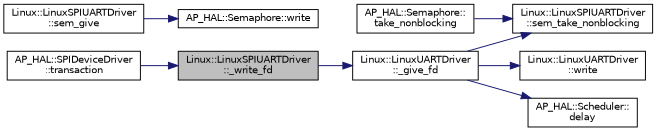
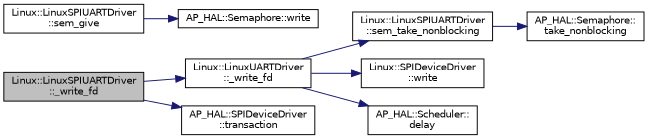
edge "AP_HAL::Semaphore:: take_nonblocking" -> "Linux::LinuxSPIUARTDriver ::sem_take_nonblocking": reversed
edge "AP_HAL::SPIDeviceDriver ::transaction" -> "Linux::LinuxSPIUARTDriver ::_write_fd": reversed
node "Linux::LinuxUARTDriver ::_give_fd": label "Linux::LinuxUARTDriver ::_give_fd" -> "Linux::LinuxUARTDriver ::_write_fd"
node "Linux::LinuxUARTDriver ::write": label "Linux::LinuxUARTDriver ::write" -> "Linux::SPIDeviceDriver ::write"
